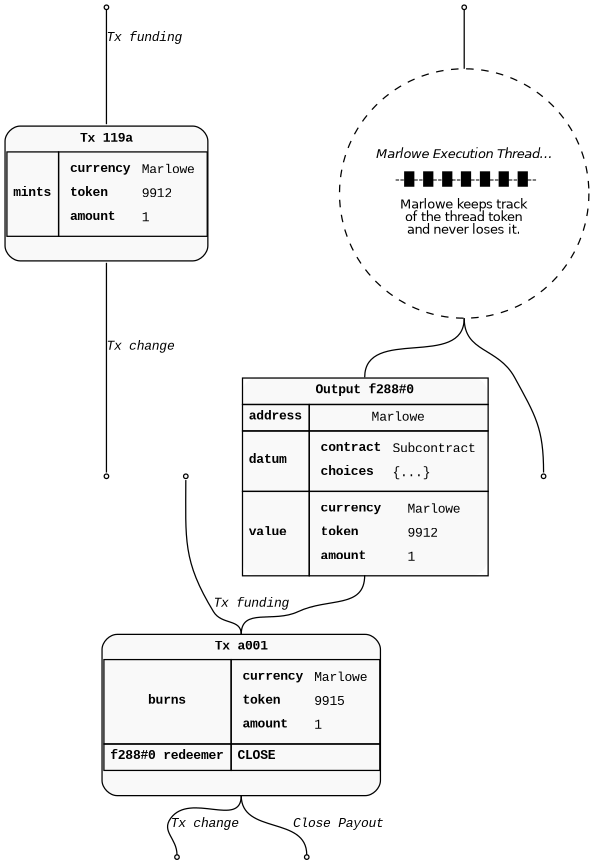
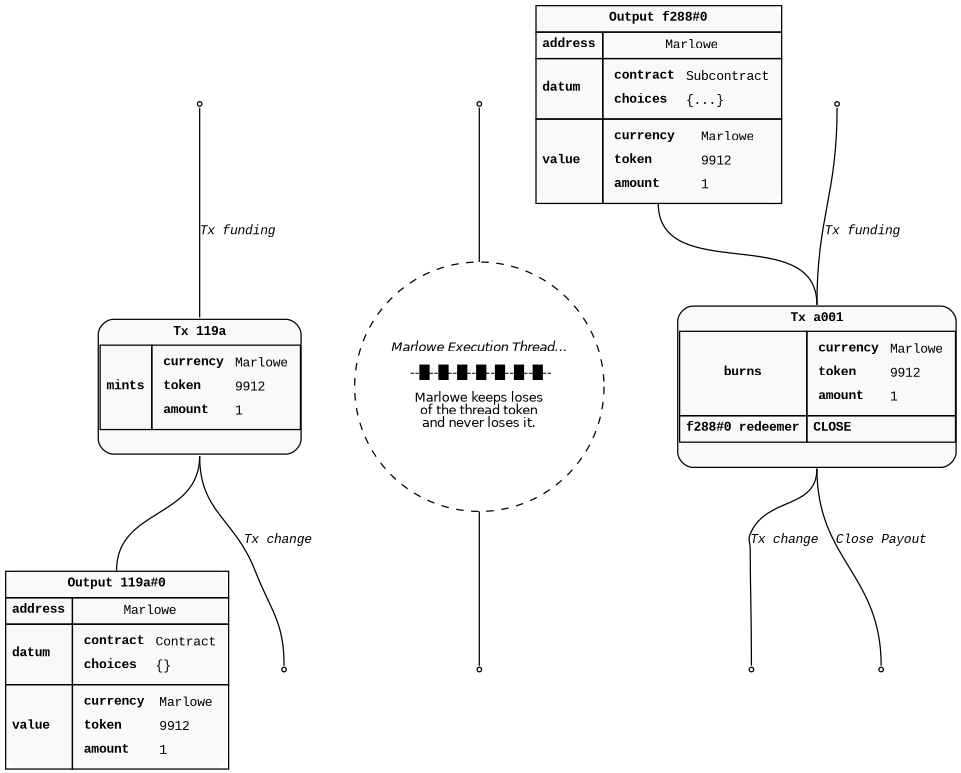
node "Marlowe Execution Thread…": text "Marlowe keeps track" -> "Marlowe keeps loses"
edge "Marlowe Execution Thread…" -- "Output f288#0": removed
node "Output 119a#0": added
node "Tx a001": text "9915" -> "9912"
